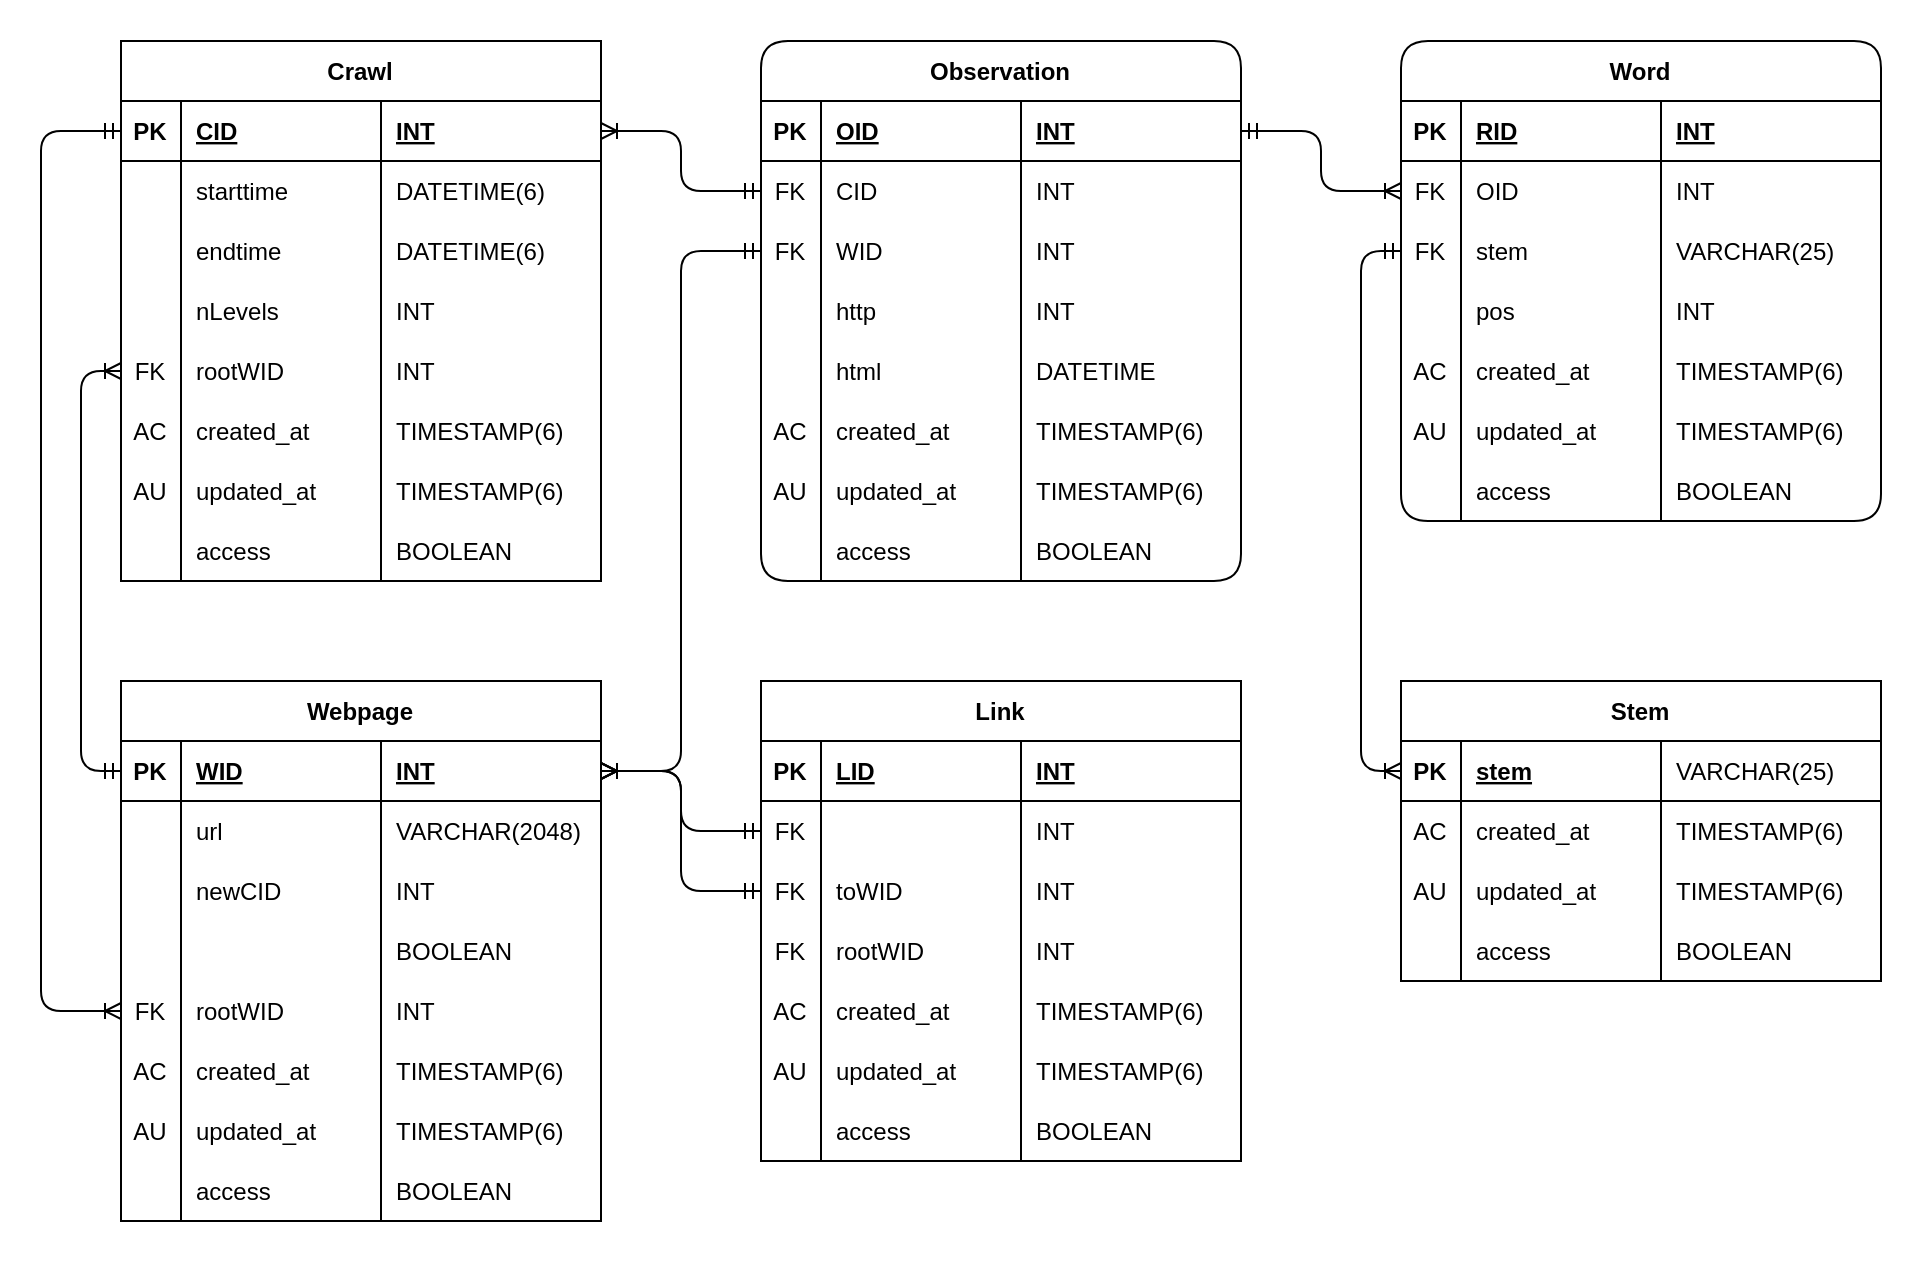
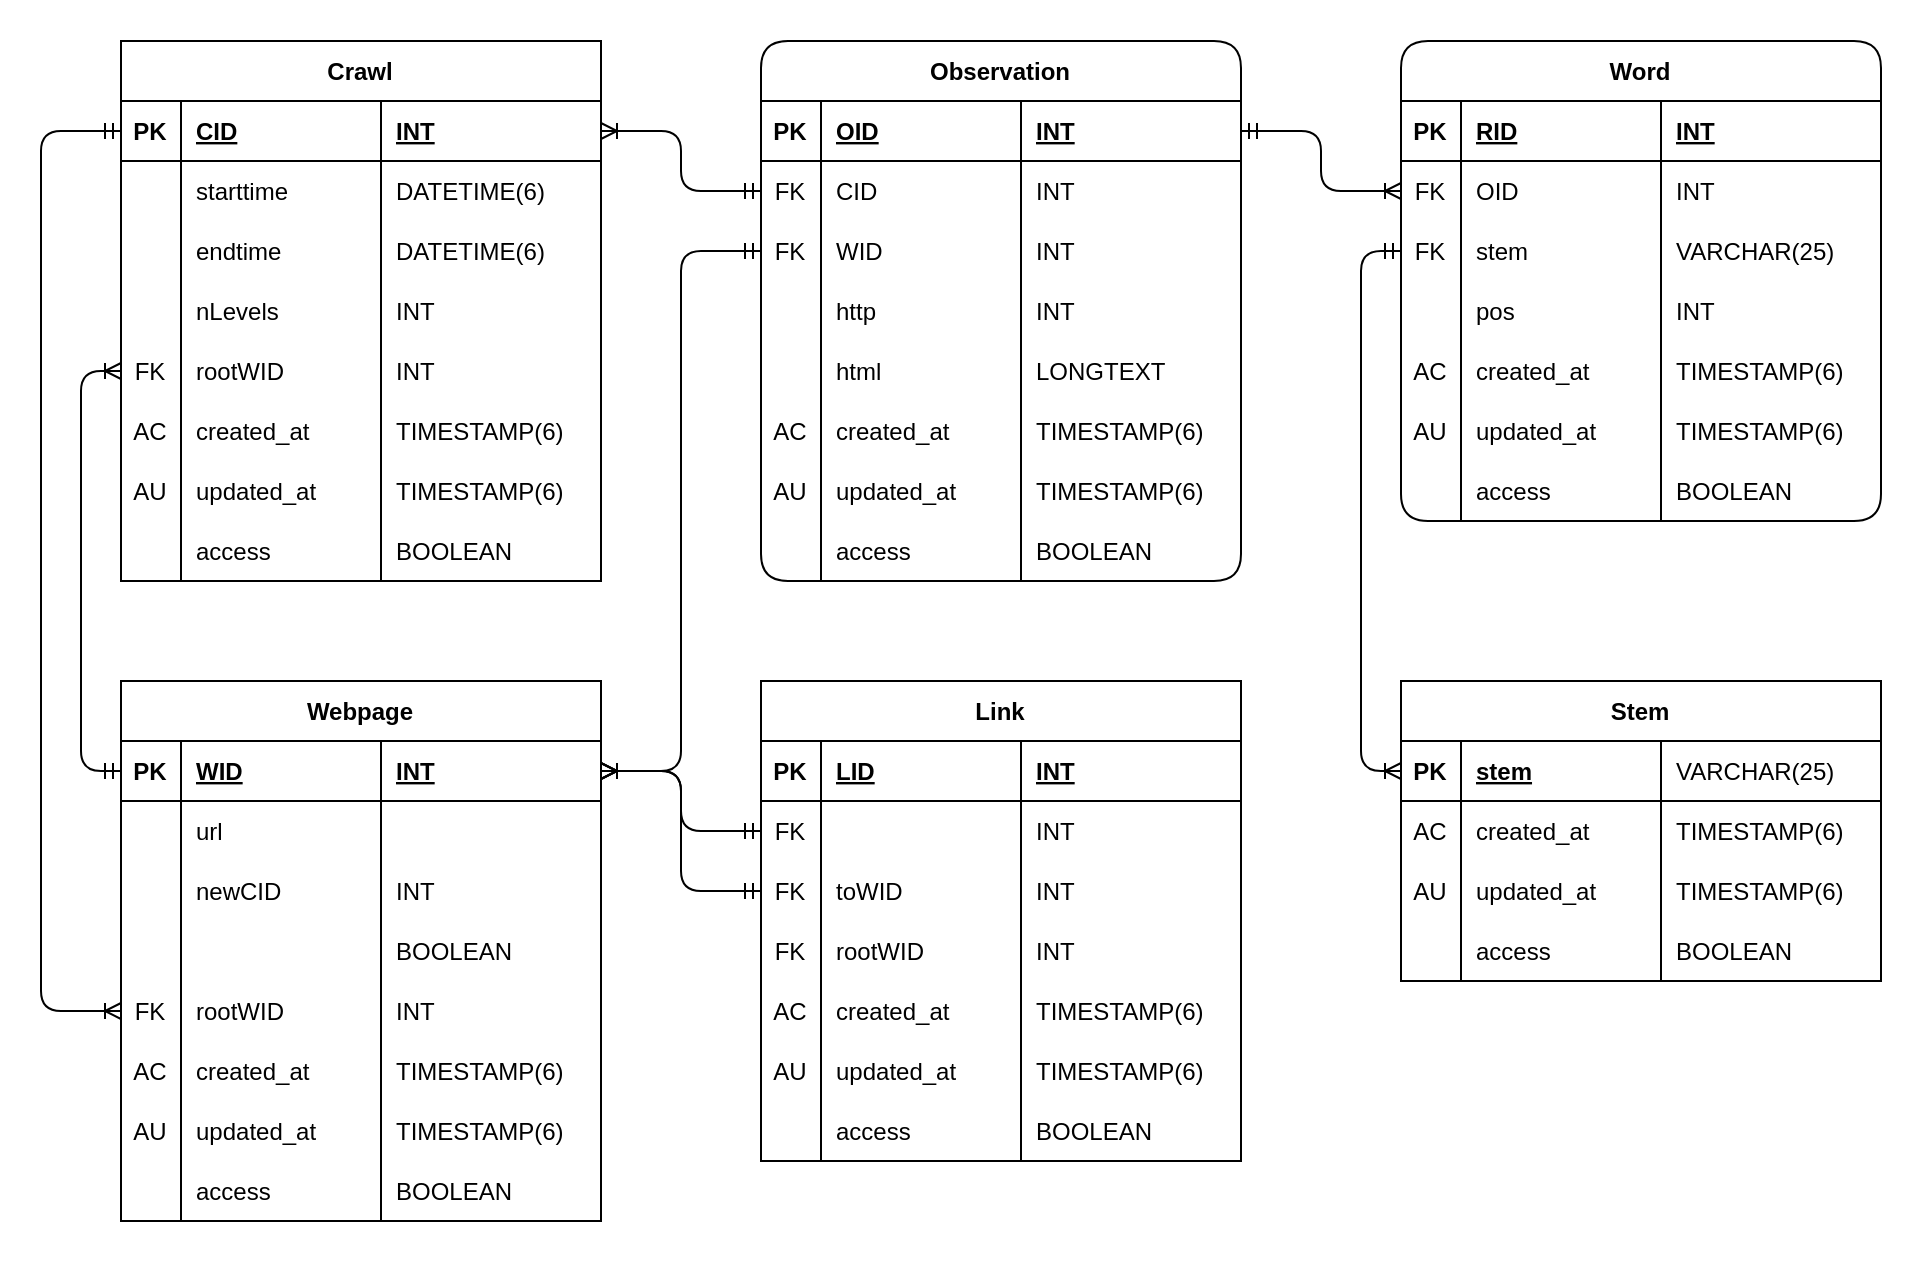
node "DATETIME": label "DATETIME" -> "LONGTEXT"
node "VARCHAR(2048)": removed
